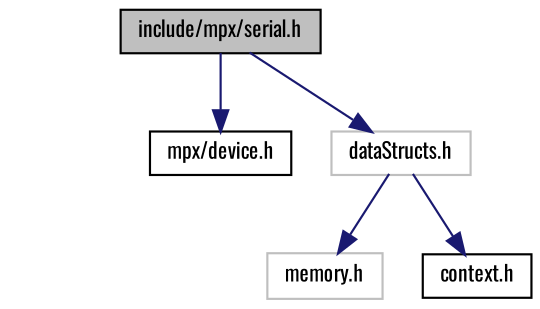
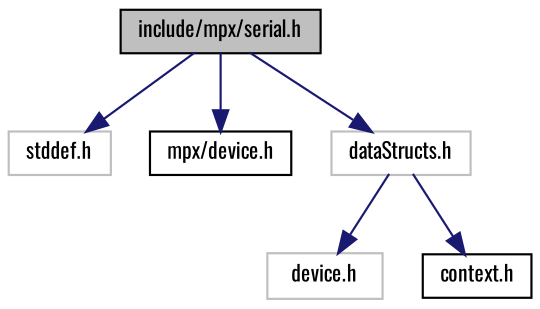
node "stddef.h": added
node "memory.h": label "memory.h" -> "device.h"
